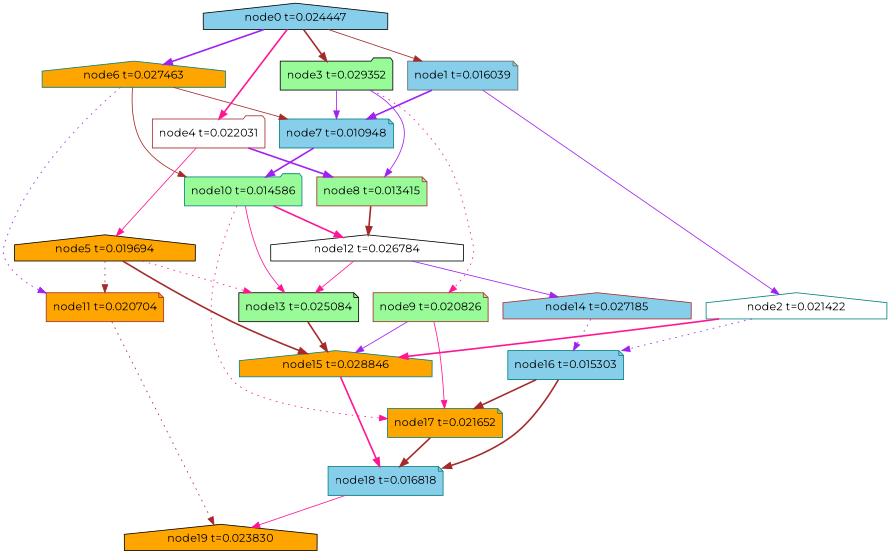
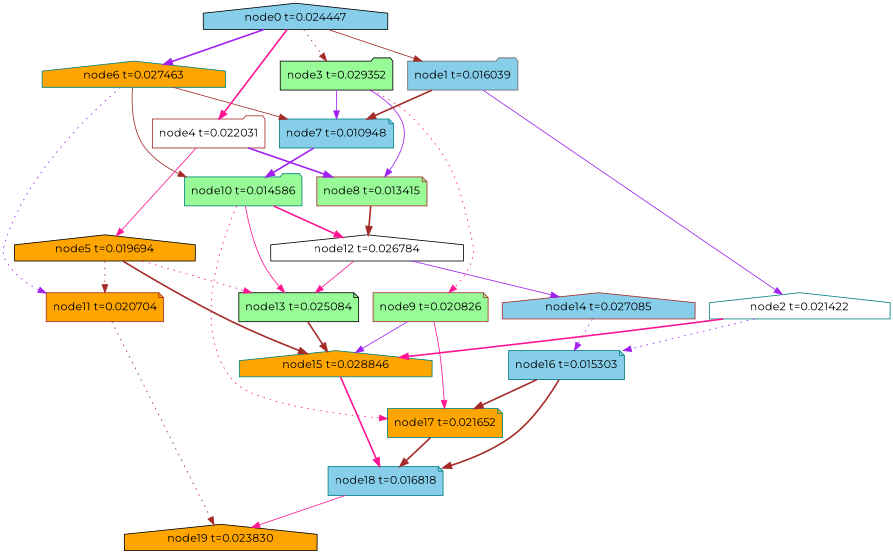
edge "node0 t=0.024447" -> "node3 t=0.029352": style bold -> dotted
node "node1 t=0.016039": shape note -> folder
edge "node1 t=0.016039" -> "node7 t=0.010948": color purple -> brown
node "node14 t=0.027185": label "node14 t=0.027185" -> "node14 t=0.027085"
